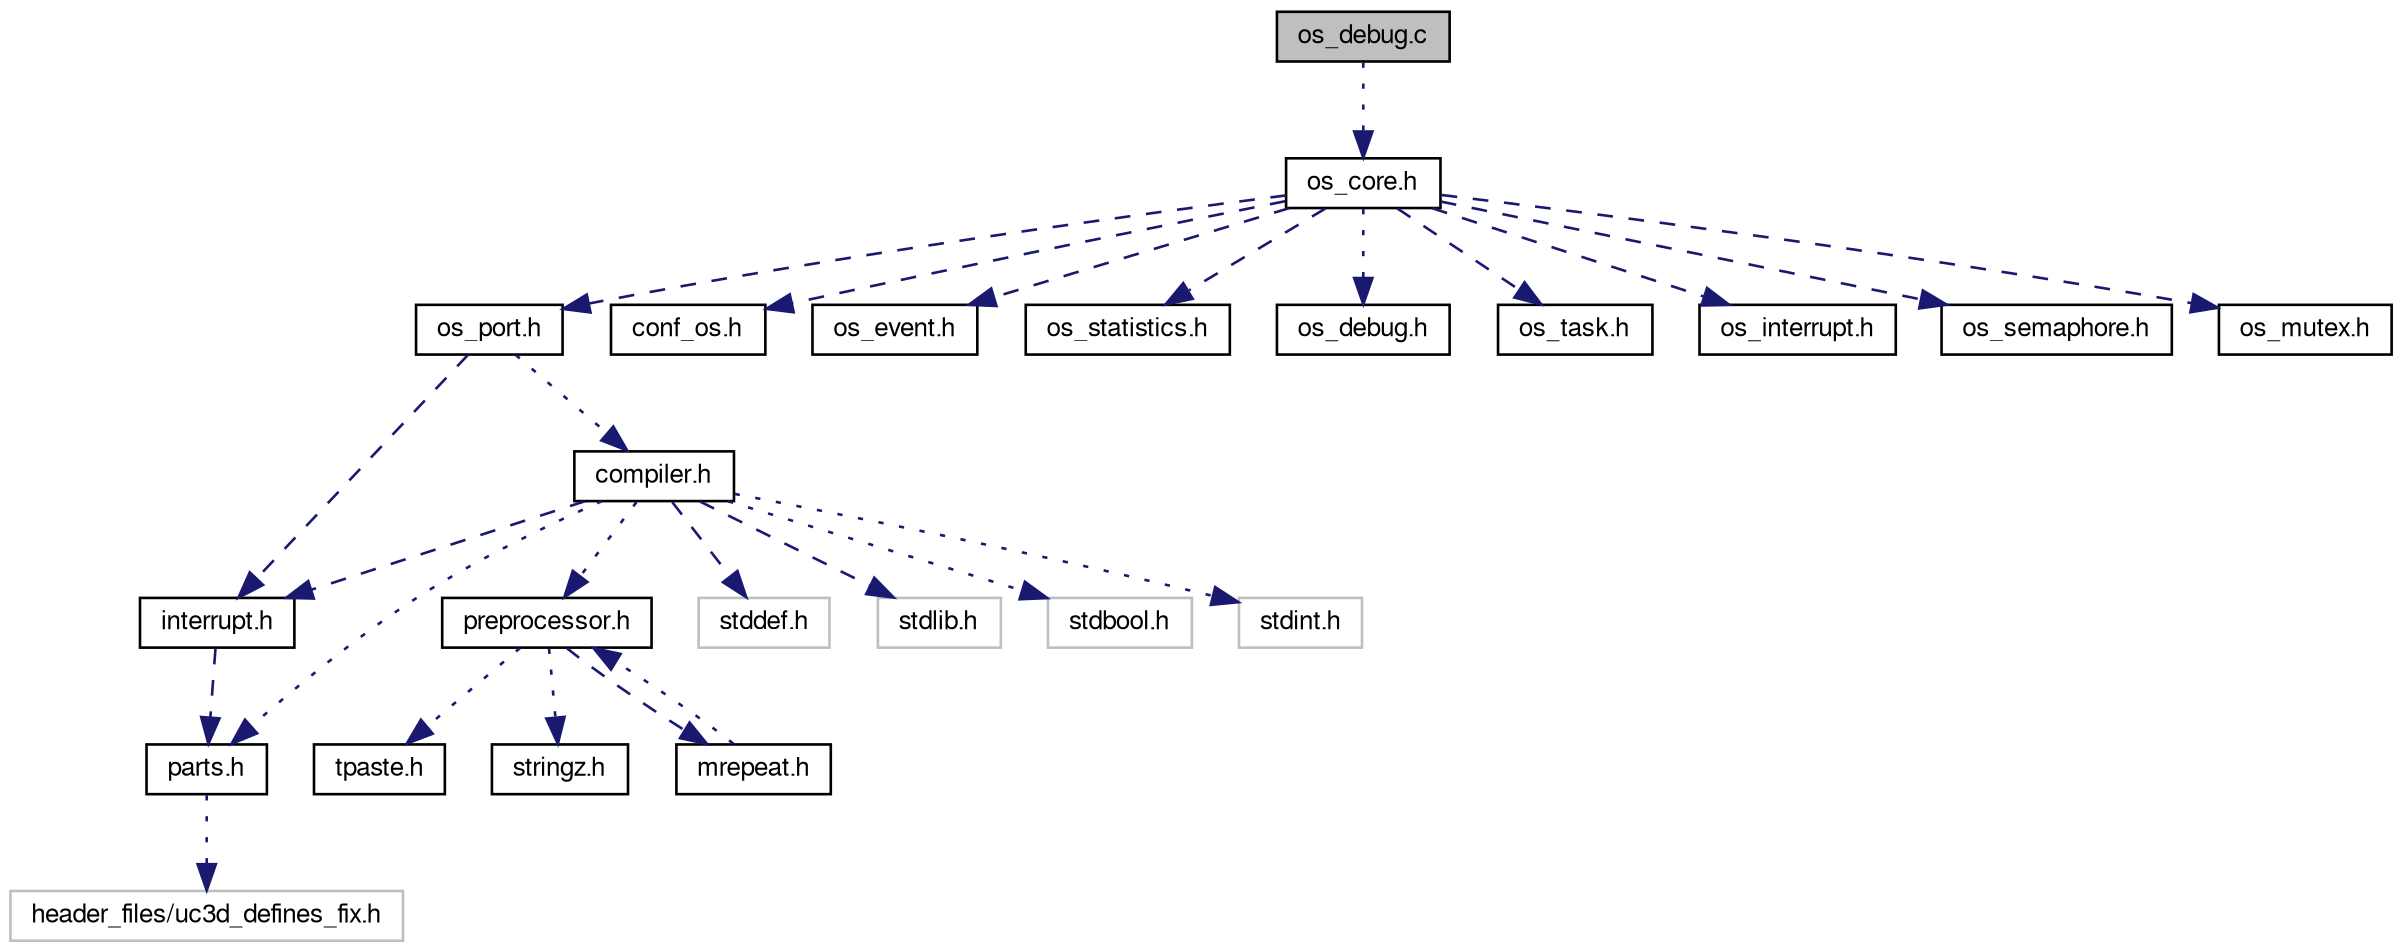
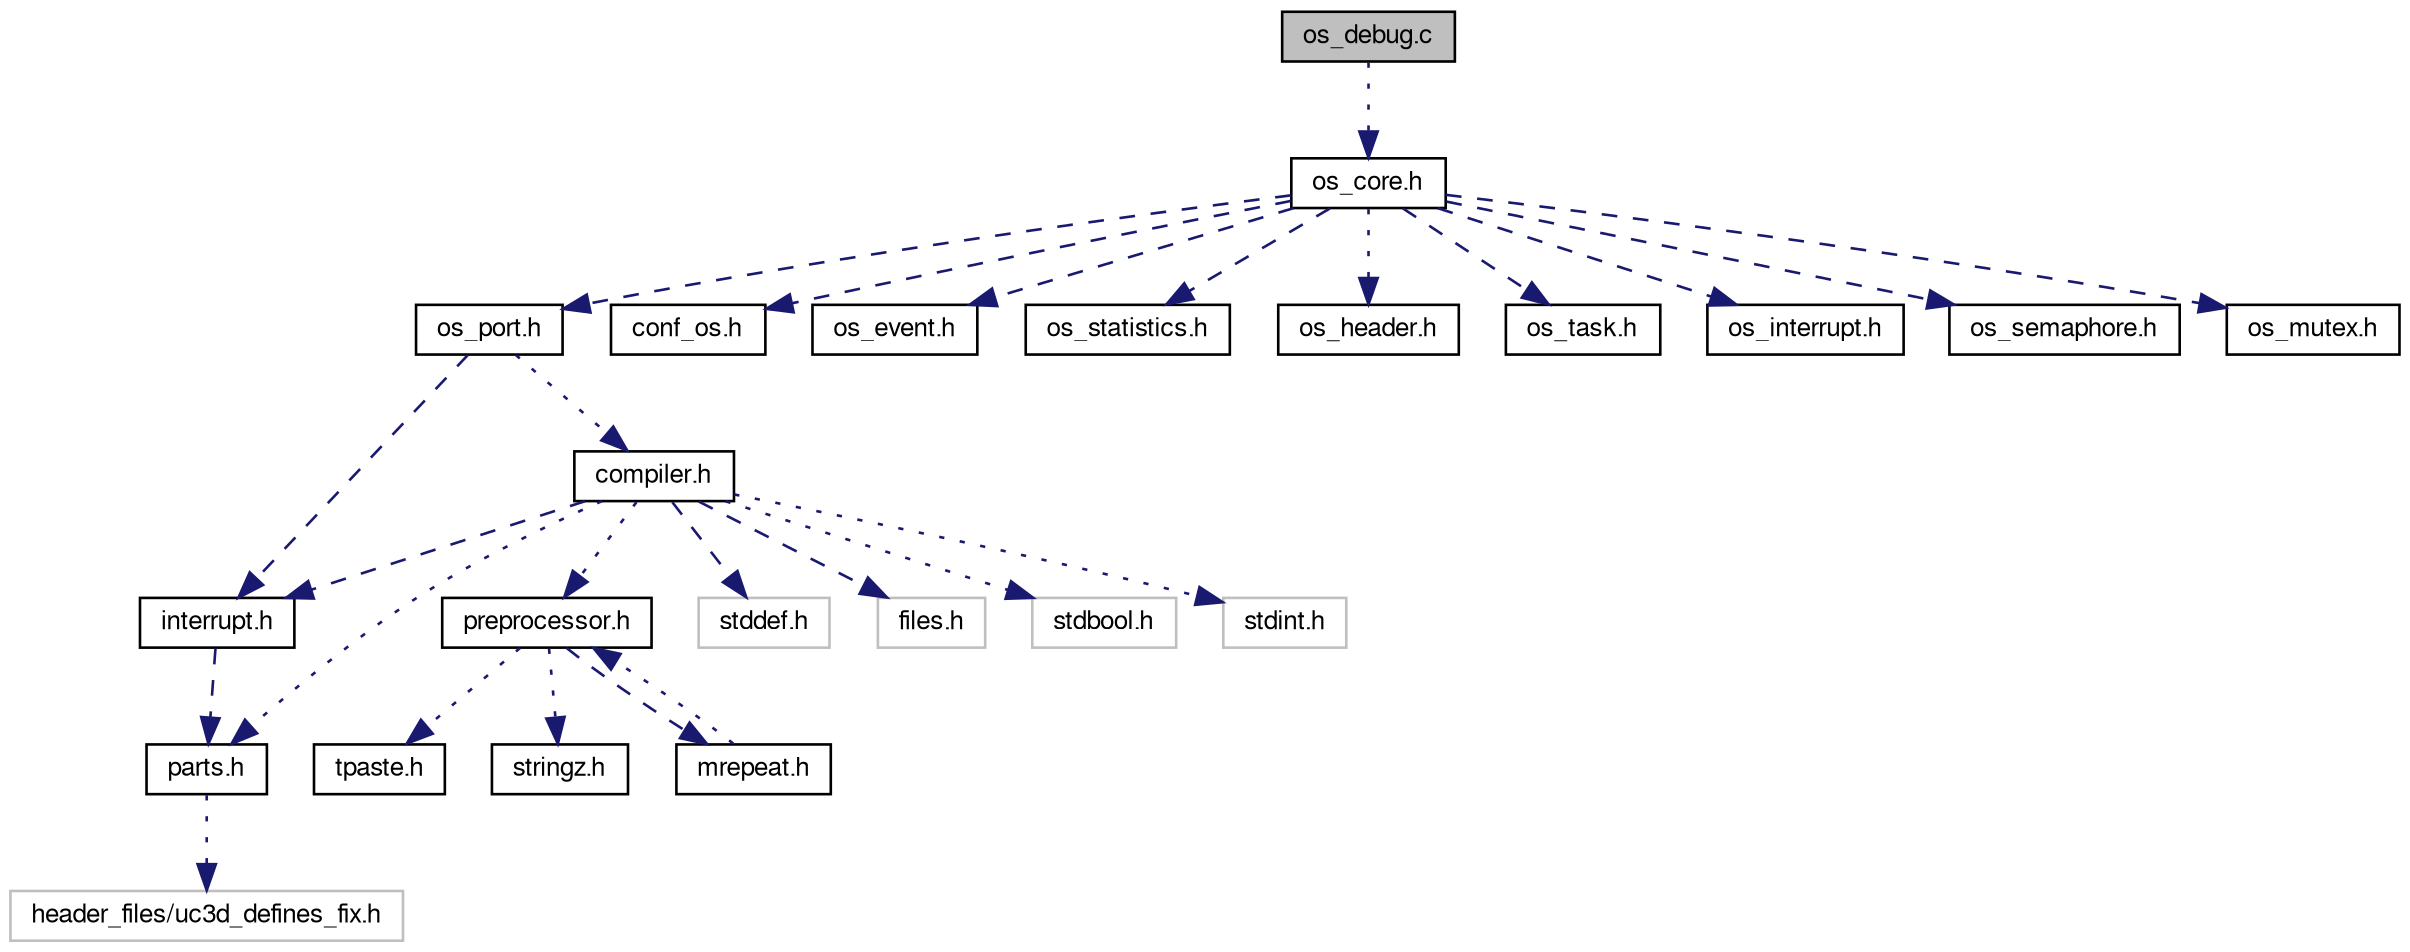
node "os_debug.h": label "os_debug.h" -> "os_header.h"
node "stdlib.h": label "stdlib.h" -> "files.h"
